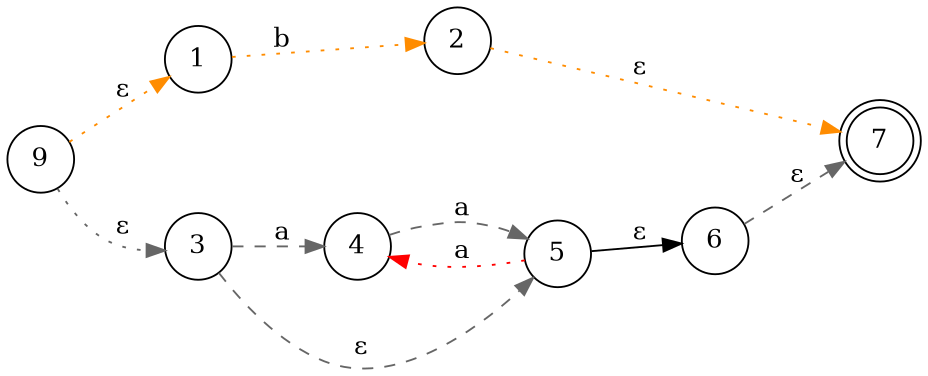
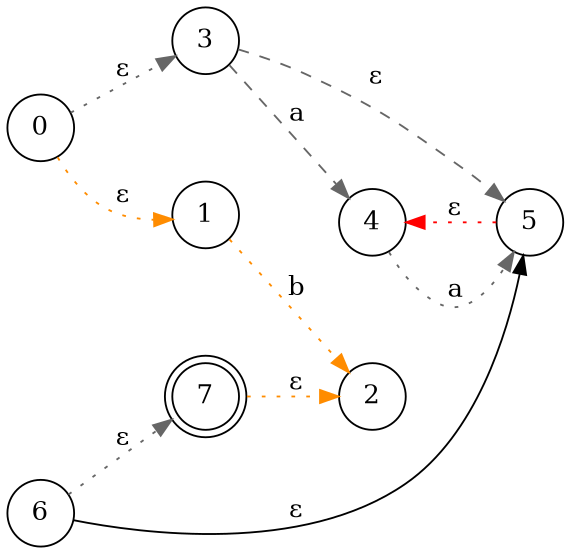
edge "2" -> "7": reversed
node "9": label "9" -> "0"
edge "6" -> "7": style dashed -> dotted
edge "4" -> "5": style dashed -> dotted
edge "5" -> "6": reversed
edge "5" -> "4": label " a" -> " ε"
